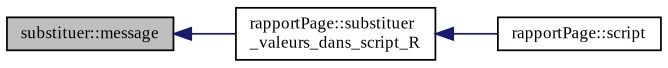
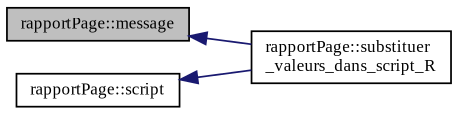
node "substituer::message": label "substituer::message" -> "rapportPage::message"
edge "rapportPage::script" -> "rapportPage::substituer _valeurs_dans_script_R": reversed
